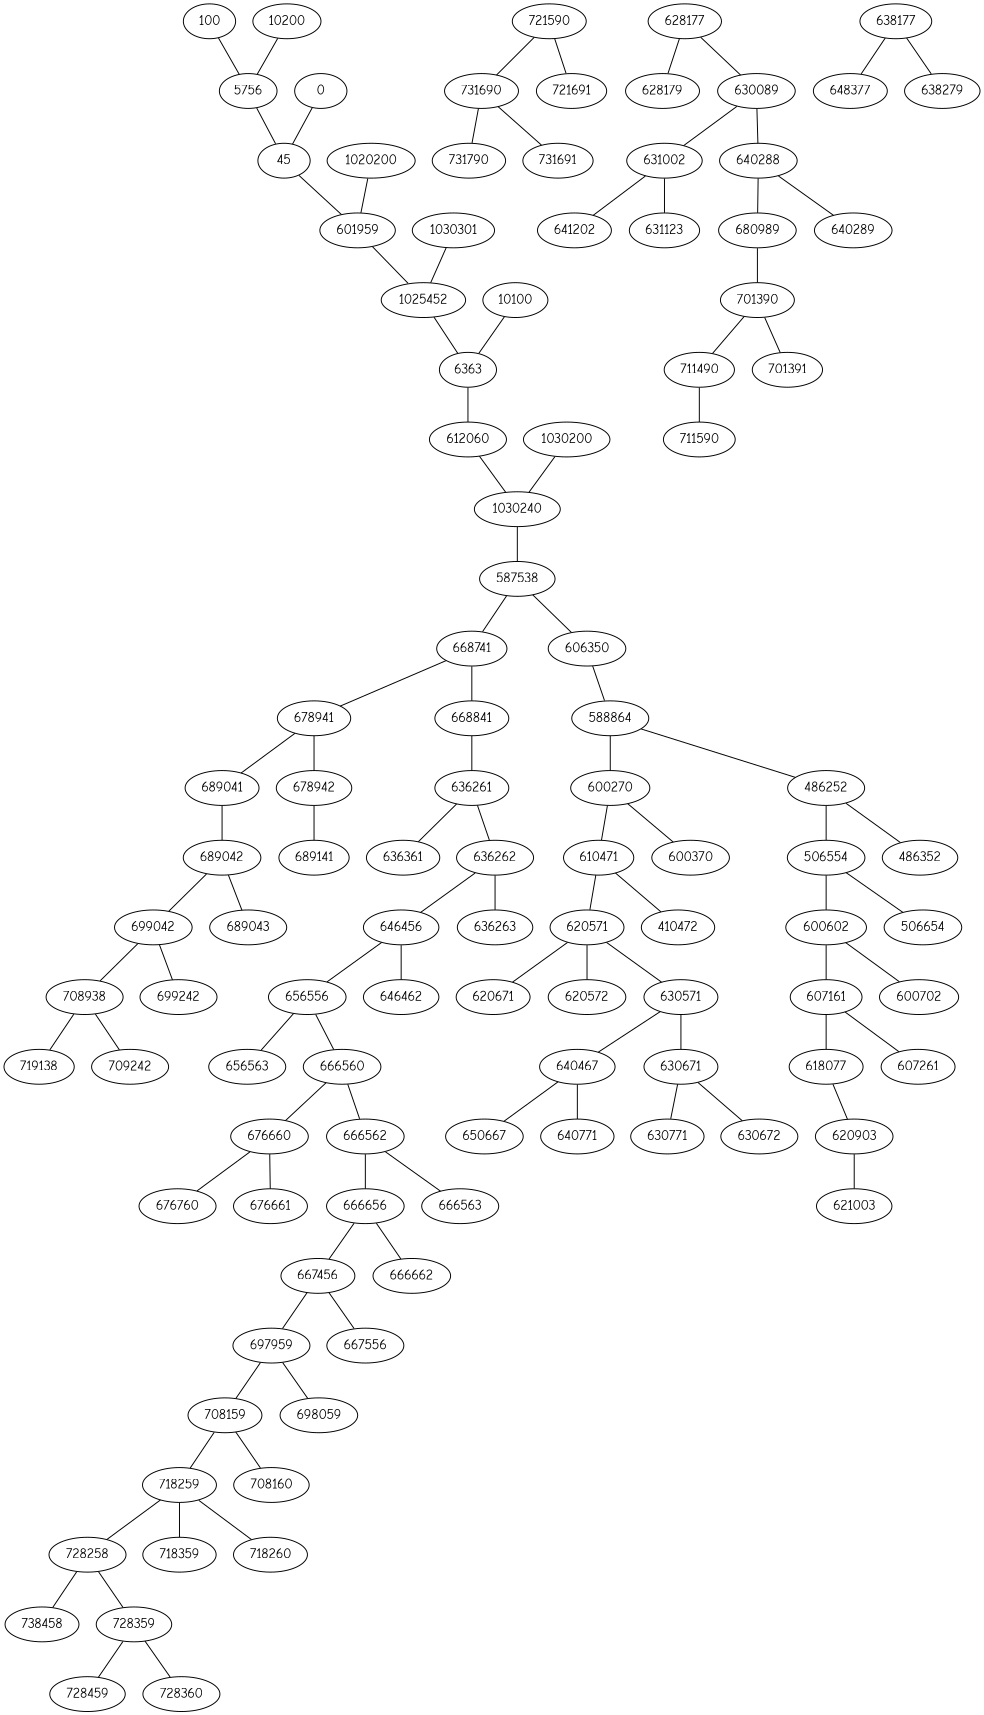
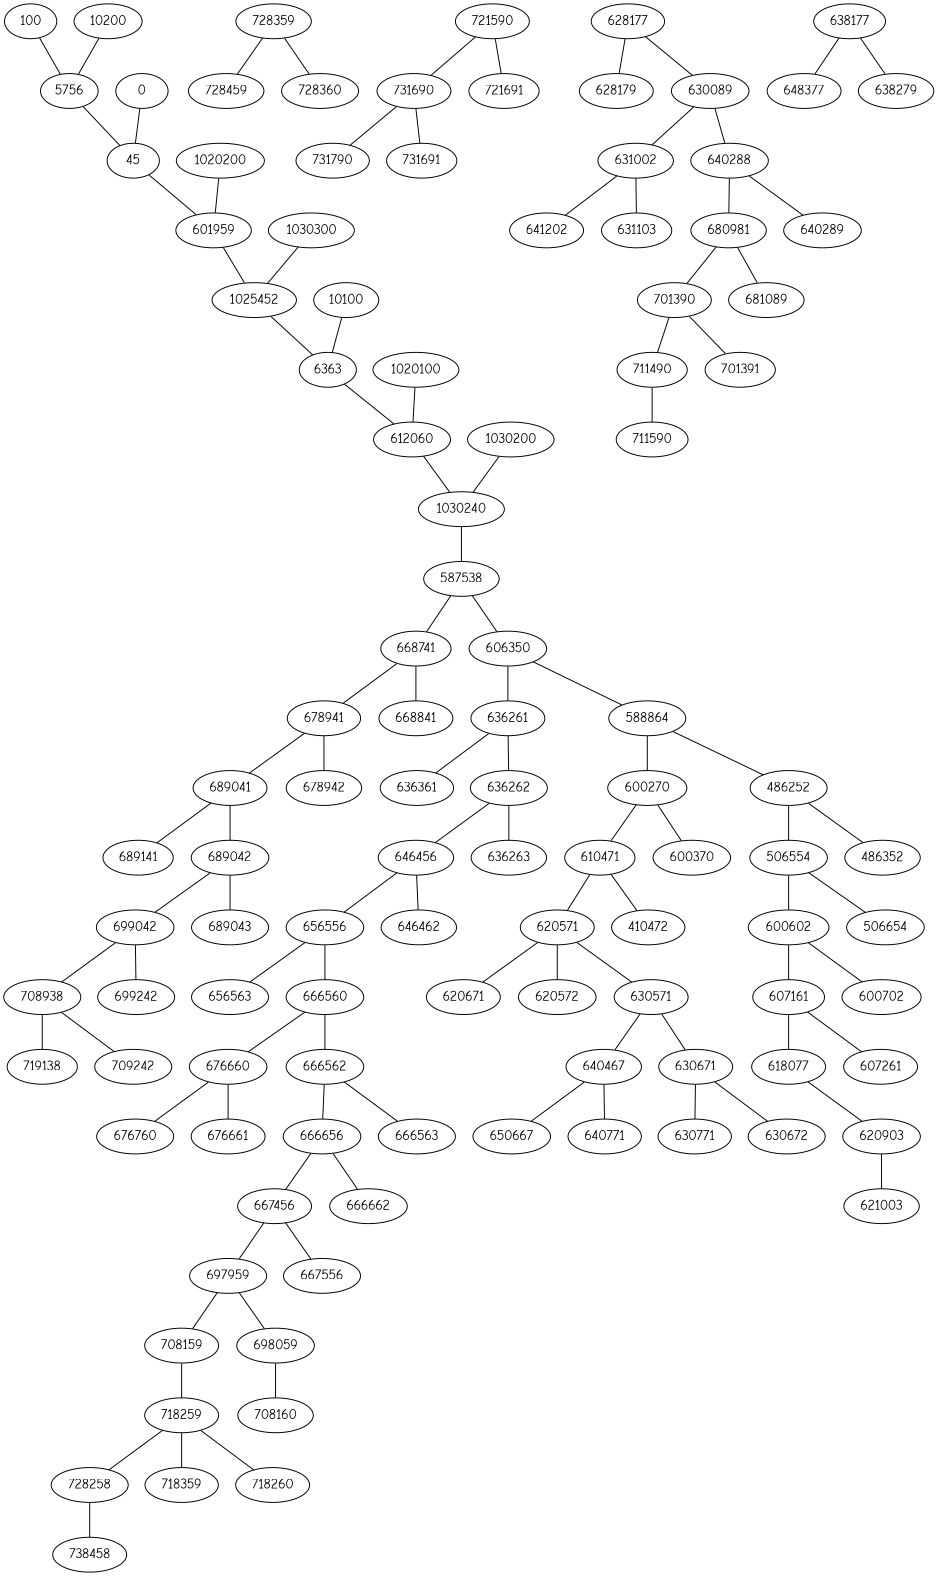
node "1030301": label "1030301" -> "1030300"
node "631123": label "631123" -> "631103"
node "680989": label "680989" -> "680981"
node "681089": added
node "1020100": added
edge "668841" -- "636261": now "606350" -- "636261"
edge "678942" -- "689141": now "689041" -- "689141"
edge "708159" -- "708160": now "698059" -- "708160"
edge "728258" -- "728359": removed
